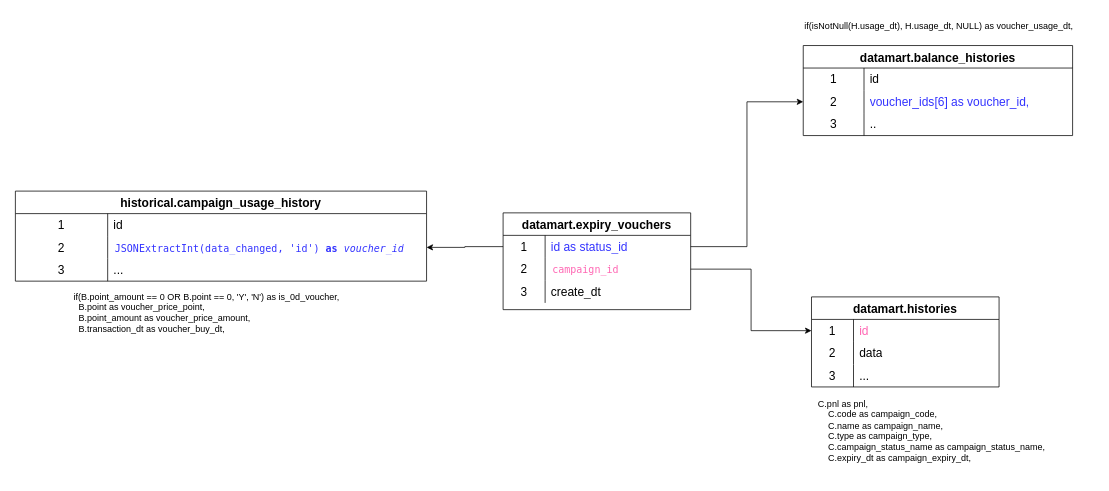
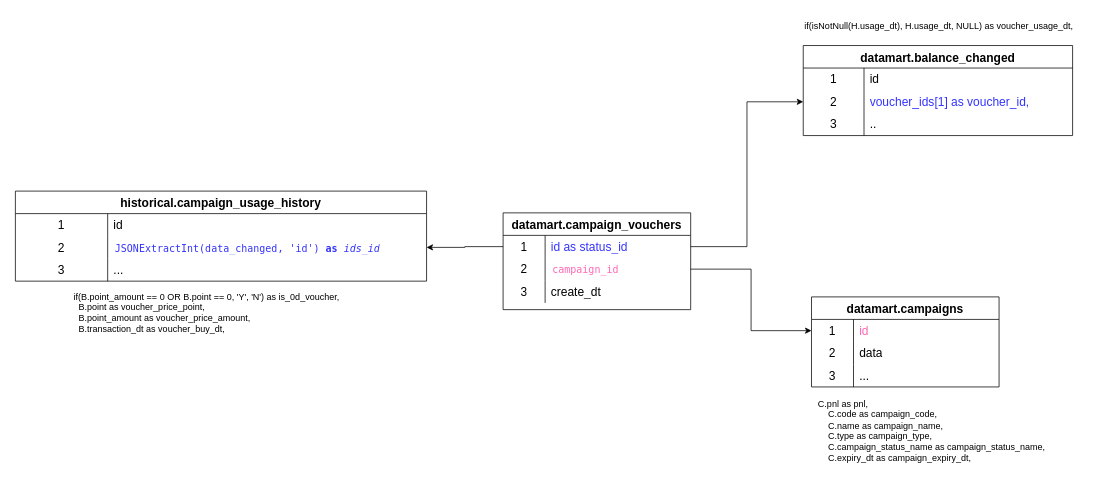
node "datamart.balance_histories": label "datamart.balance_histories" -> "datamart.balance_changed"
node "voucher_ids[6] as voucher_id,": label "voucher_ids[6] as voucher_id," -> "voucher_ids[1] as voucher_id,"
node "datamart.expiry_vouchers": label "datamart.expiry_vouchers" -> "datamart.campaign_vouchers"
node "JSONExtractInt(data_changed, 'id') as voucher_id": label "JSONExtractInt(data_changed, 'id') as voucher_id" -> "JSONExtractInt(data_changed, 'id') as ids_id"
node "datamart.histories": label "datamart.histories" -> "datamart.campaigns"
